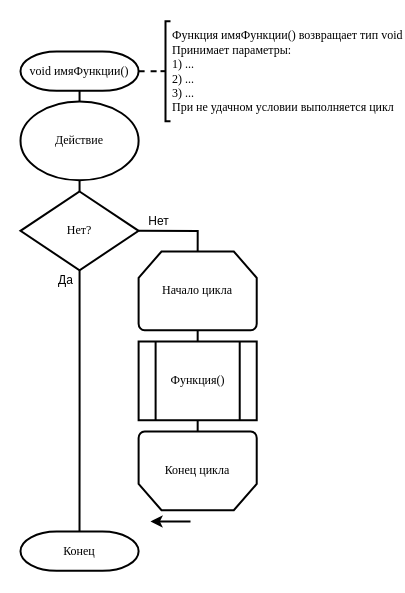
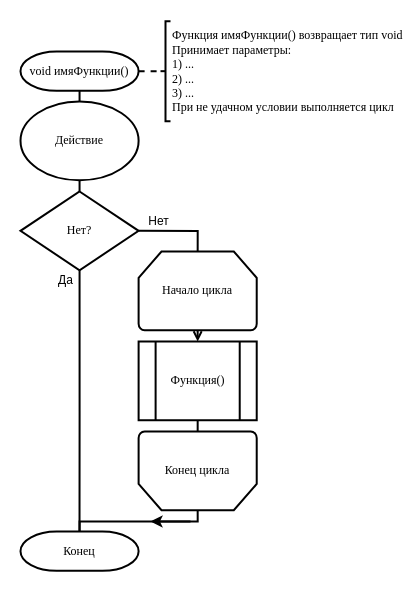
edge "Начало цикла" -- "Функция()": arrowhead none -> open
edge "Конец цикла" -- "Конец": added
